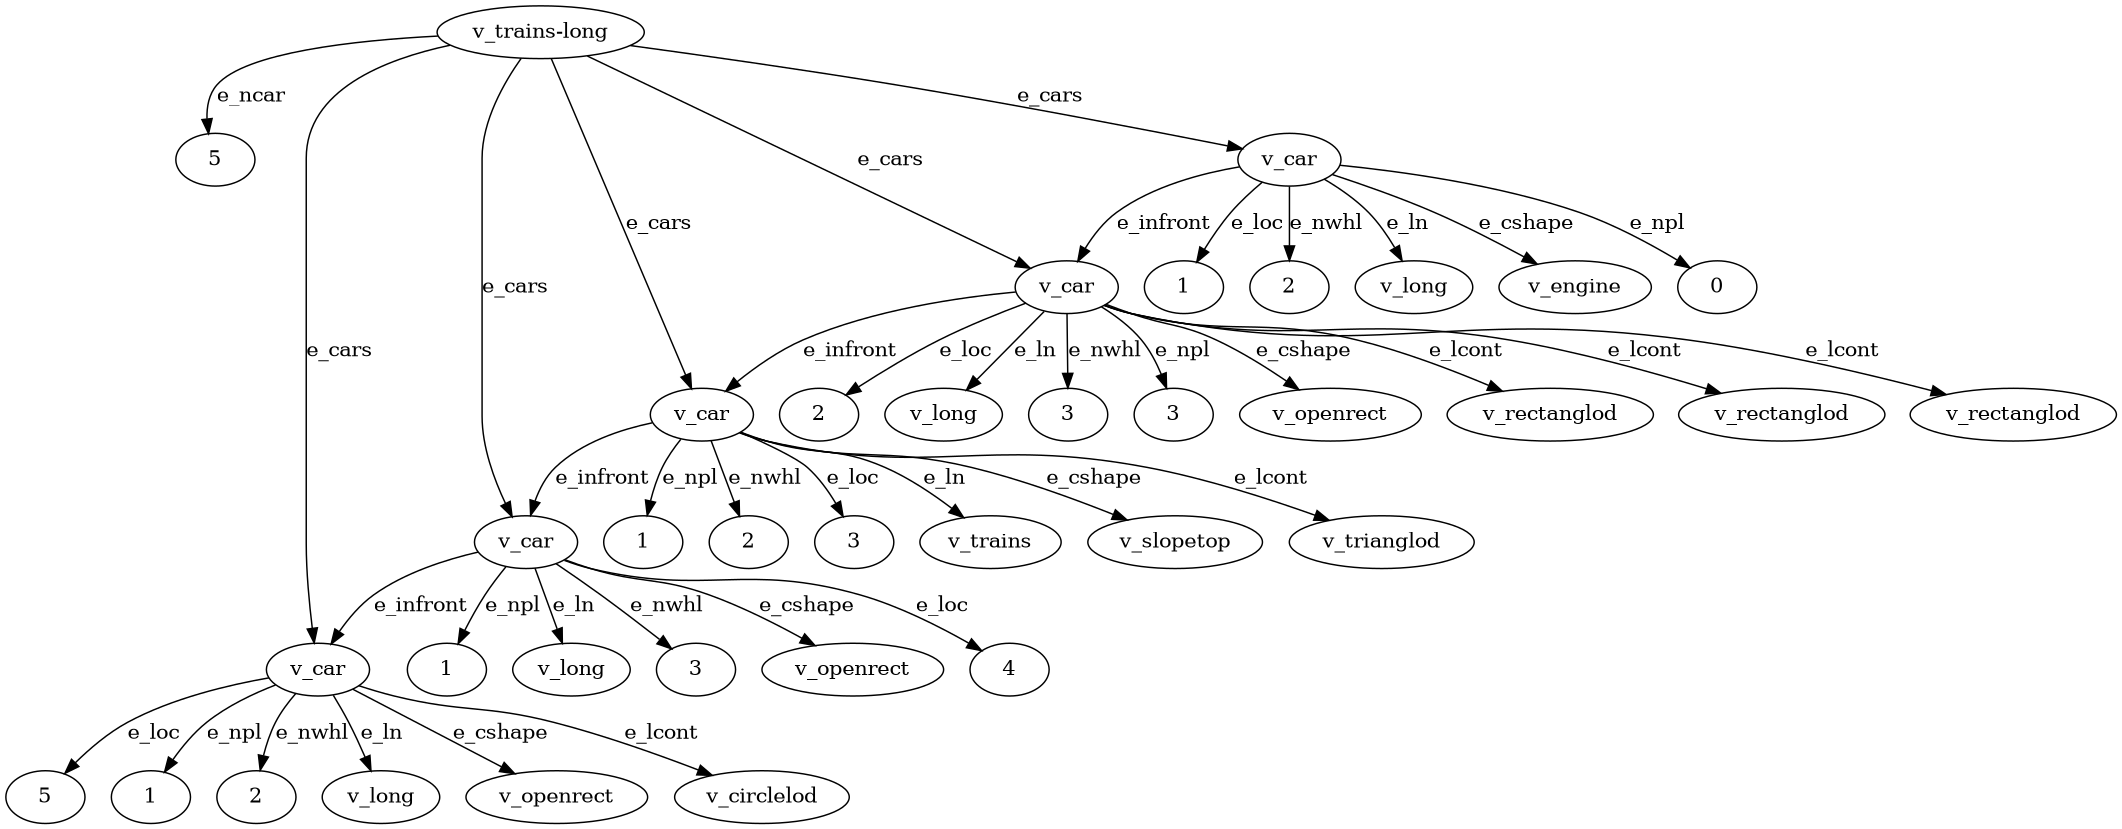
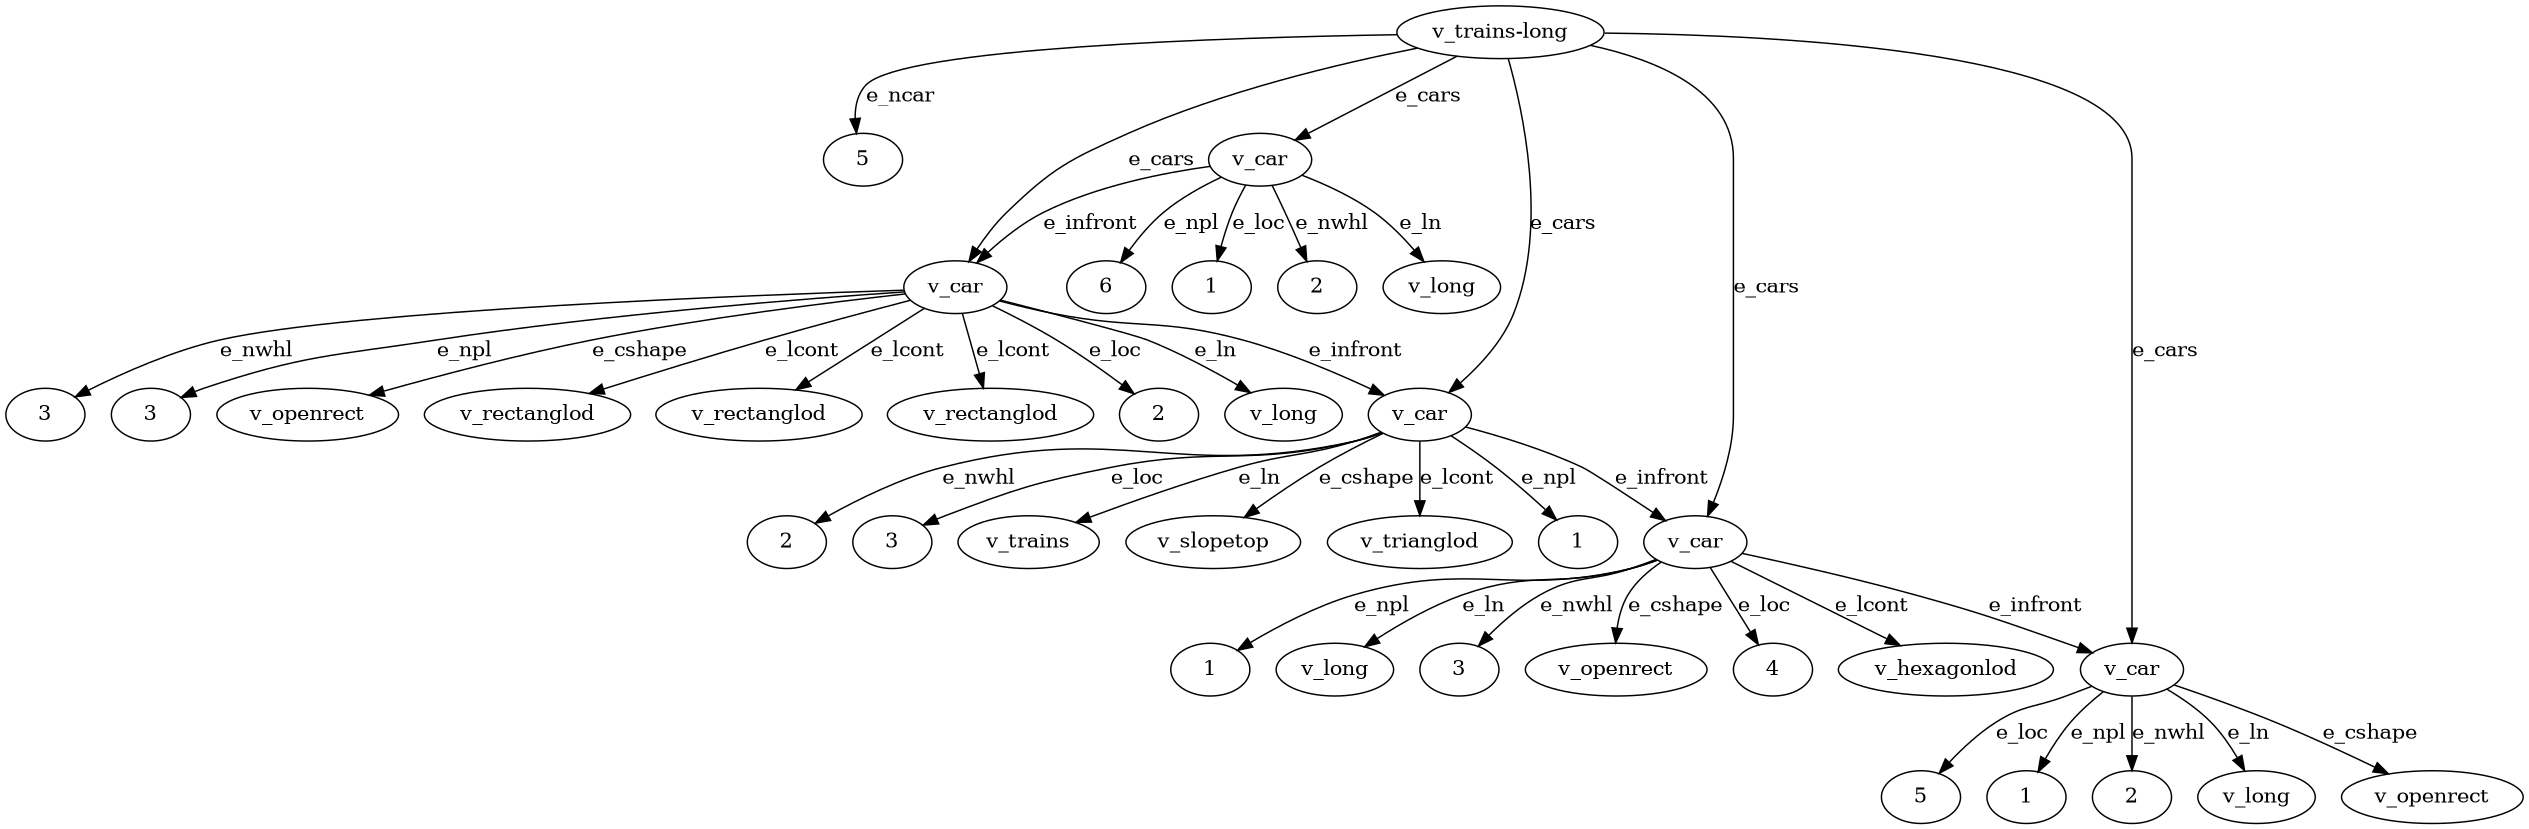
node "v_engine": removed
node "0": label "0" -> "6"
node "v_hexagonlod": added
node "v_circlelod": removed
